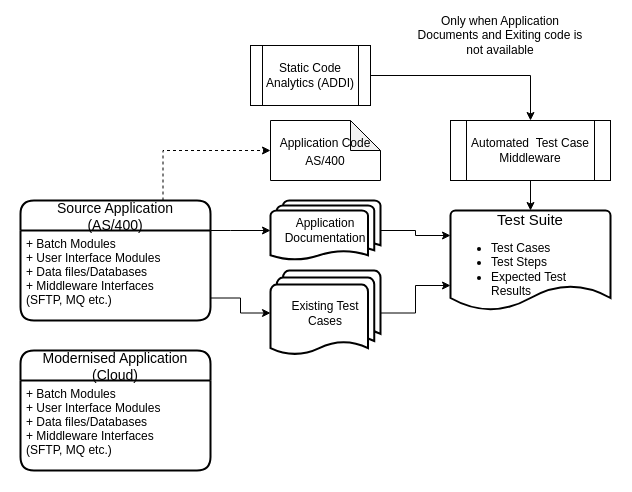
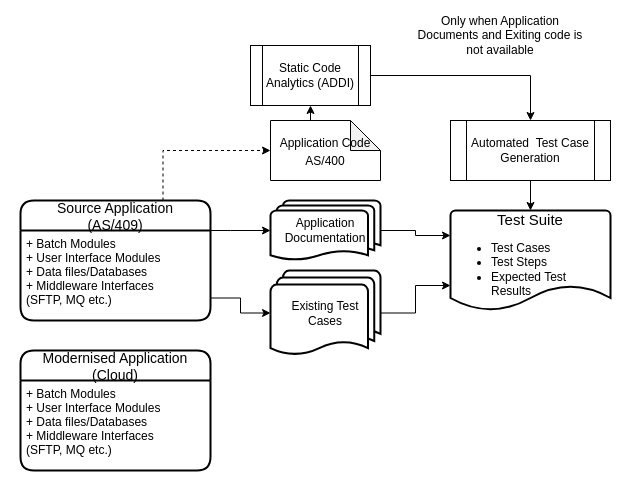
edge "Application Code AS/400" -> "Static Code Analytics (ADDI)": added
node "Automated Test Case Middleware": label "Automated Test Case Middleware" -> "Automated Test Case Generation"
node "Source Application (AS/400)": label "Source Application (AS/400)" -> "Source Application (AS/409)"
